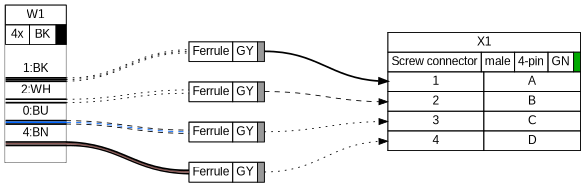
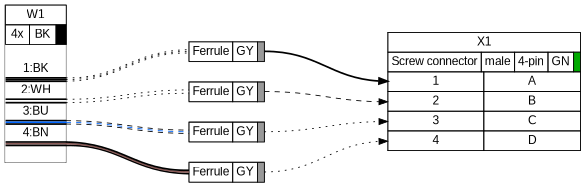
node "W1": text "0:BU" -> "3:BU"
